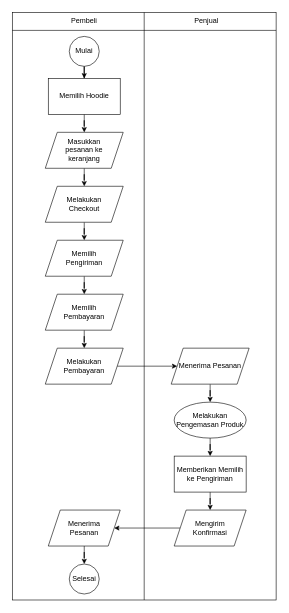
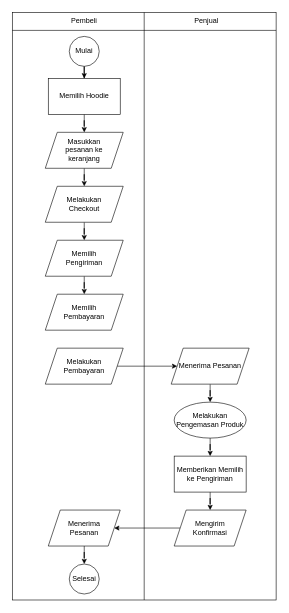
edge "Memilih Pembayaran" -> "Melakukan Pembayaran": removed
